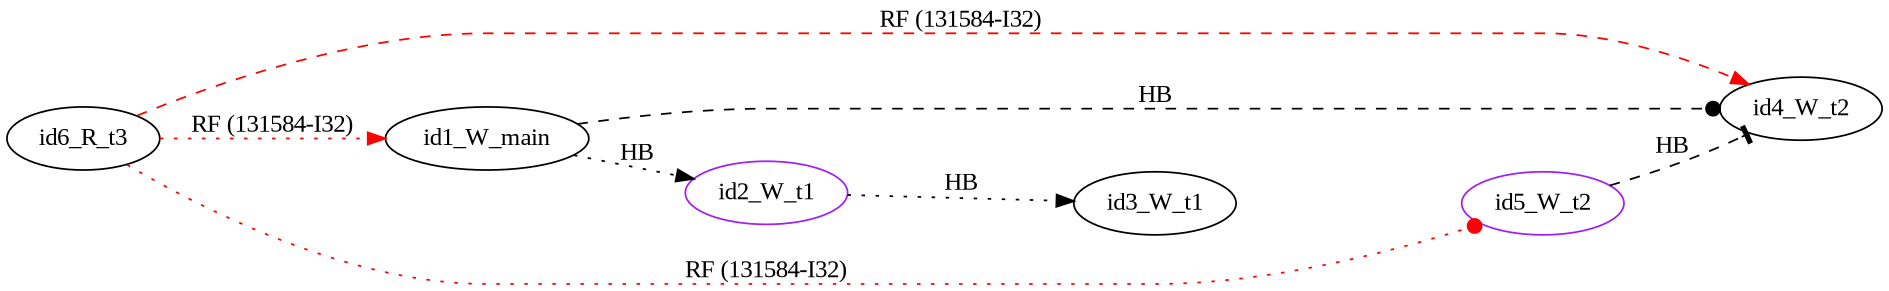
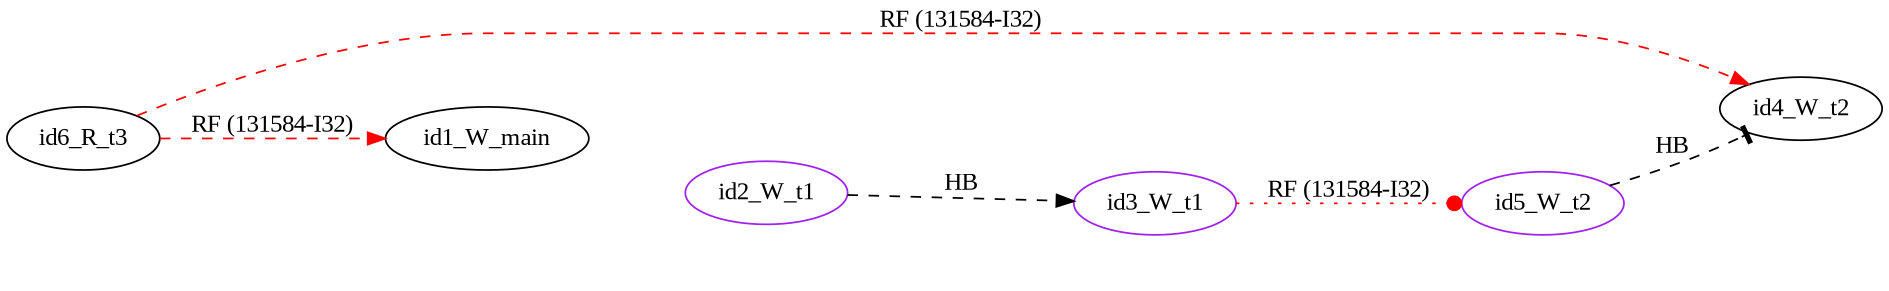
edge "id1_W_main" -> "id4_W_t2": removed, label "HB"
edge "id6_R_t3" -> "id1_W_main": style dotted -> dashed
edge "id1_W_main" -> "id2_W_t1": removed, label "HB"
edge "id2_W_t1" -> "id3_W_t1": style dotted -> dashed
node "id3_W_t1": color black -> purple
edge "id6_R_t3" -> "id5_W_t2": now "id3_W_t1" -> "id5_W_t2"
